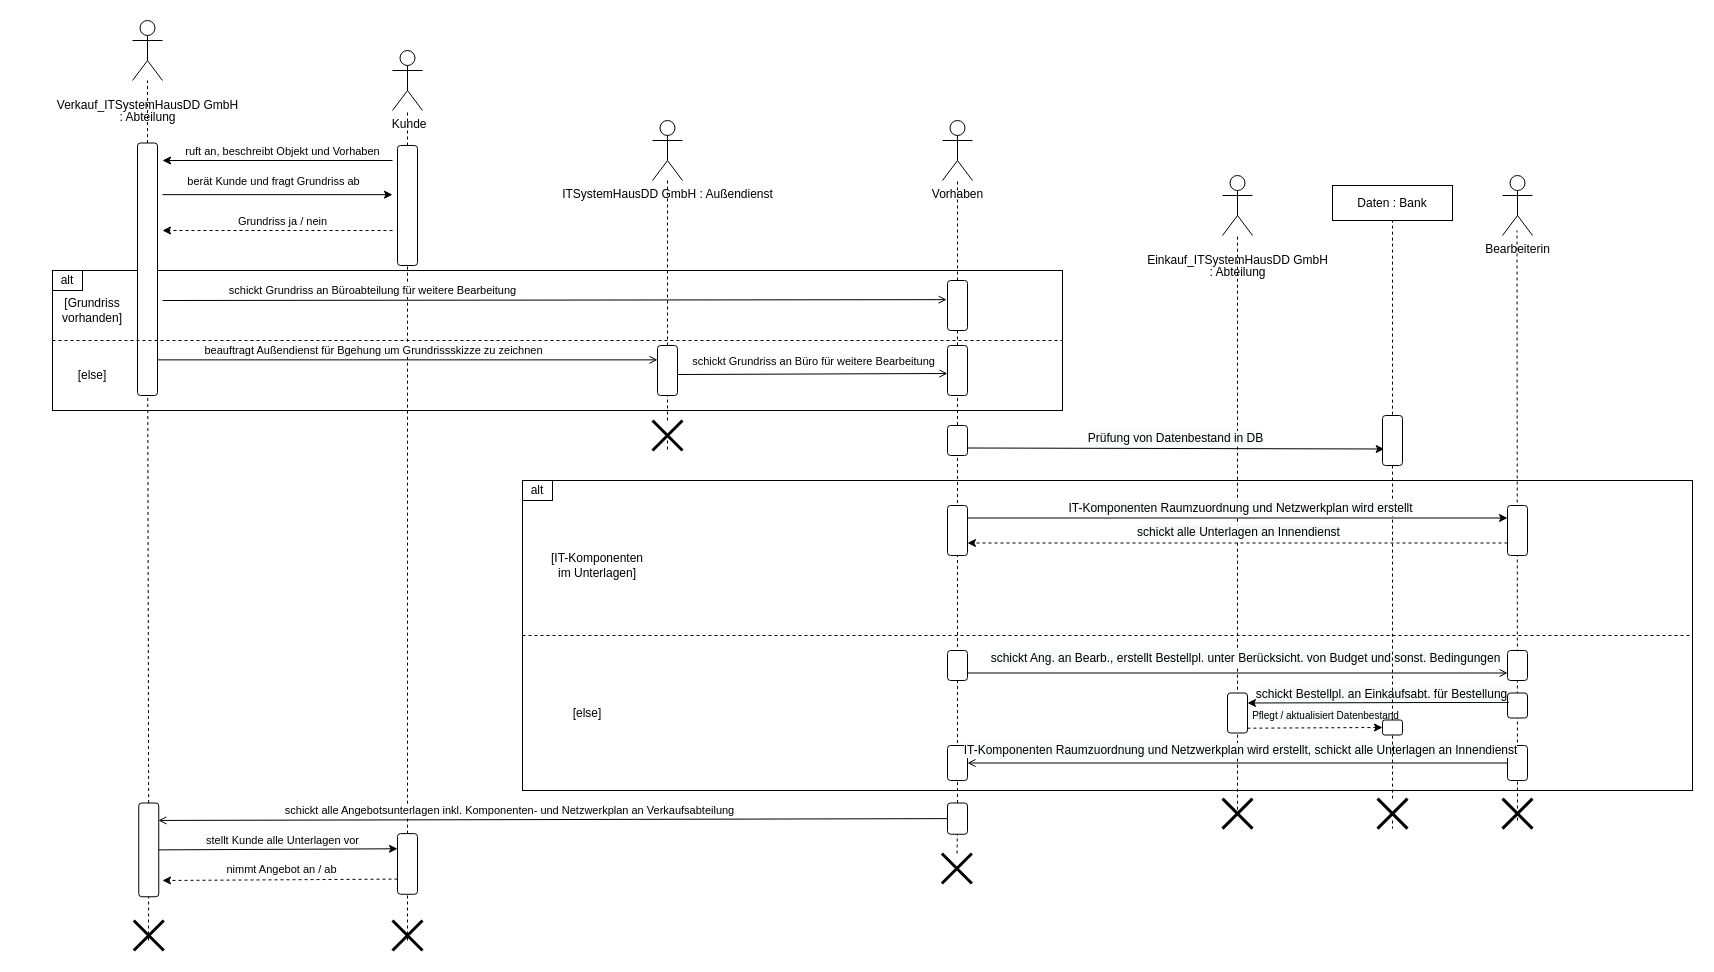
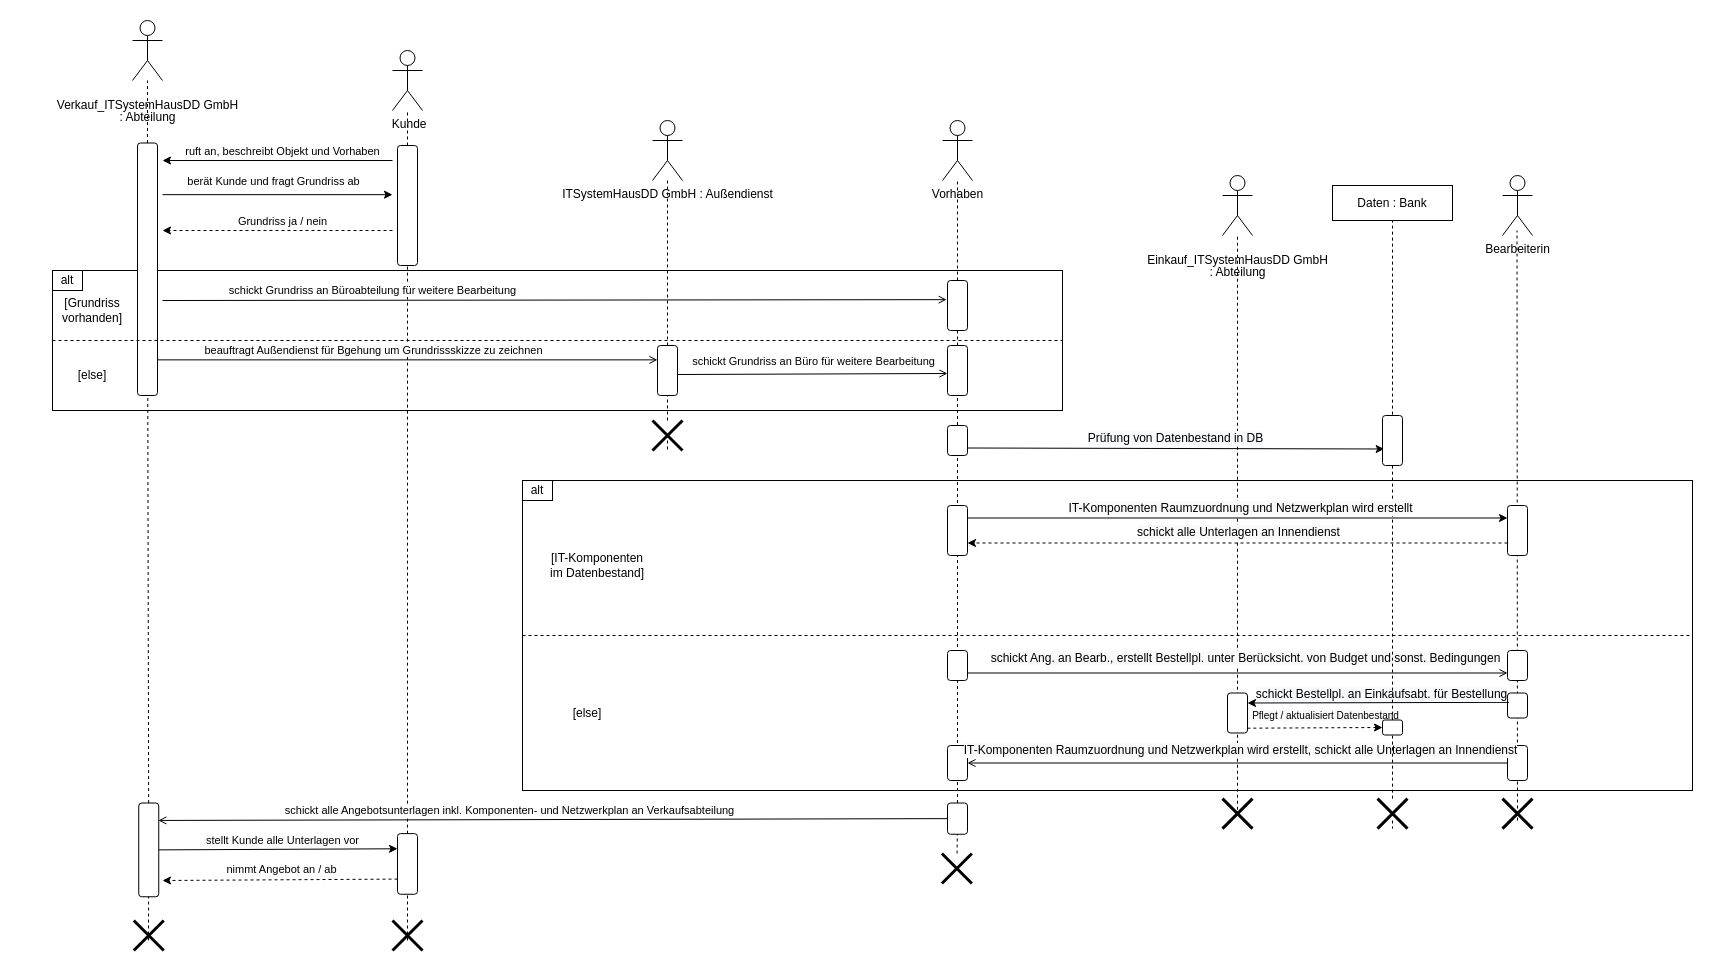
node "[IT-Komponenten im Unterlagen]": label "[IT-Komponenten im Unterlagen]" -> "[IT-Komponenten im Datenbestand]"
